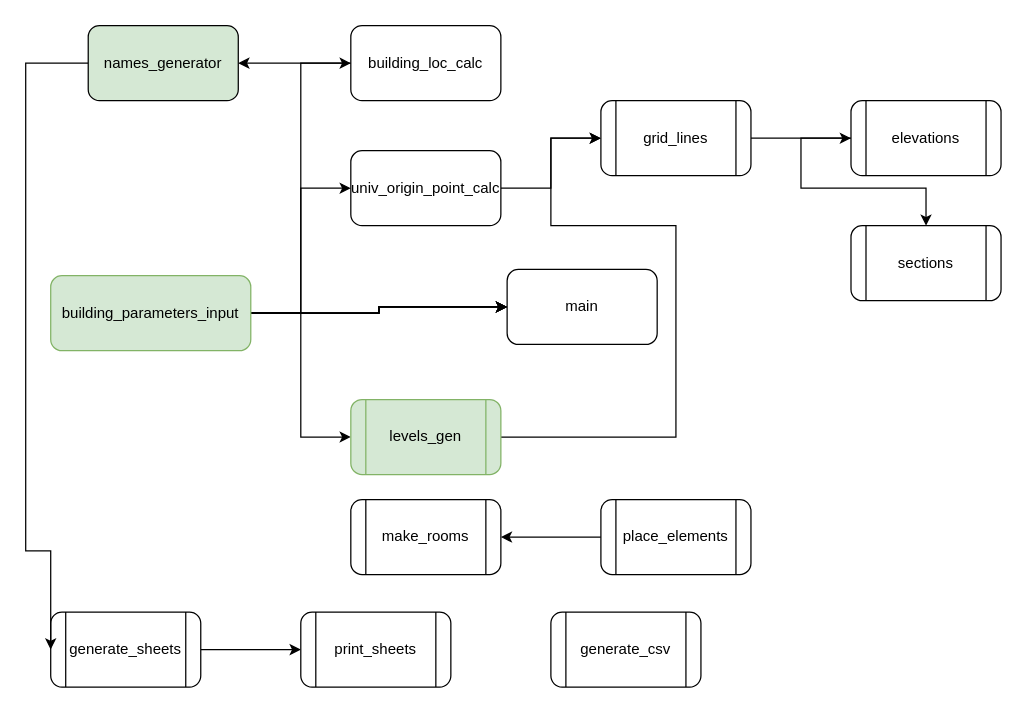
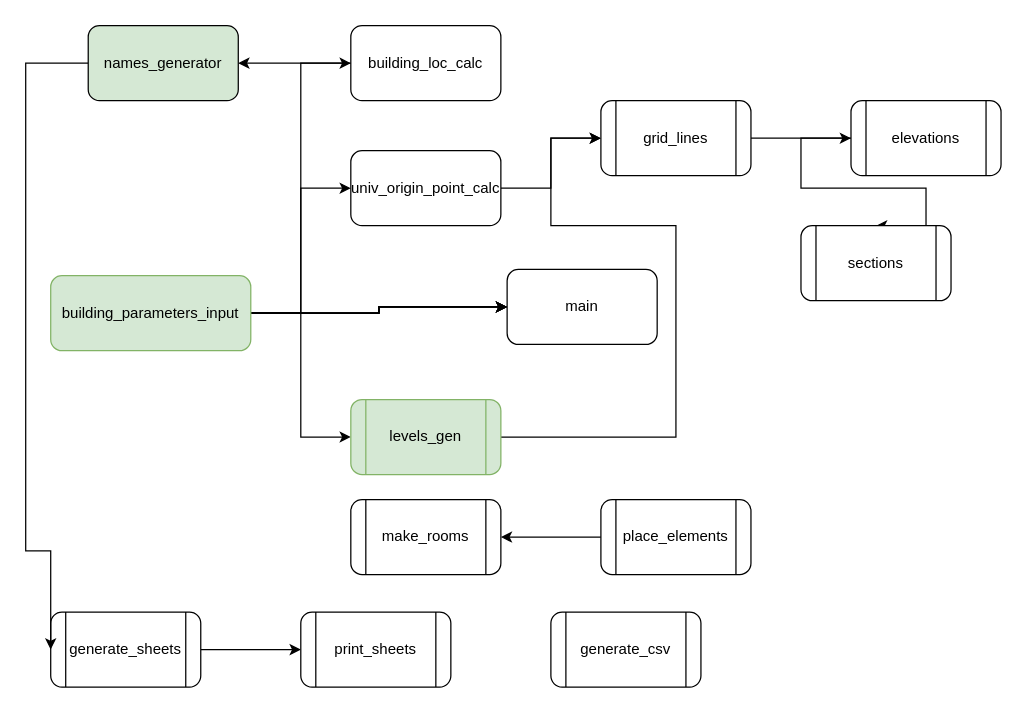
node "sections": moved (926, 263) -> (876, 263)
